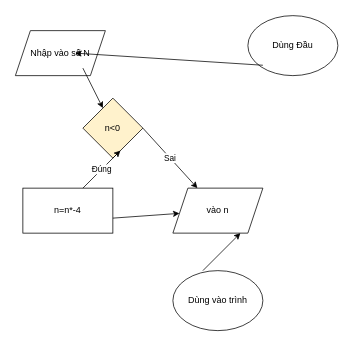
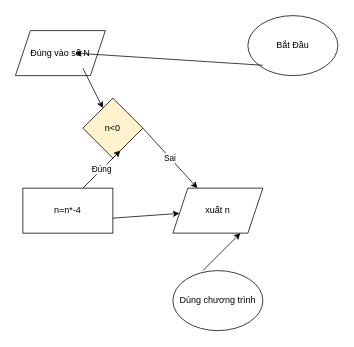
node "Dùng Đầu": label "Dùng Đầu" -> "Bắt Đầu"
node "Nhập vào số N": label "Nhập vào số N" -> "Đúng vào số N"
node "vào n": label "vào n" -> "xuất n"
node "Dùng vào trình": label "Dùng vào trình" -> "Dùng chương trình"
